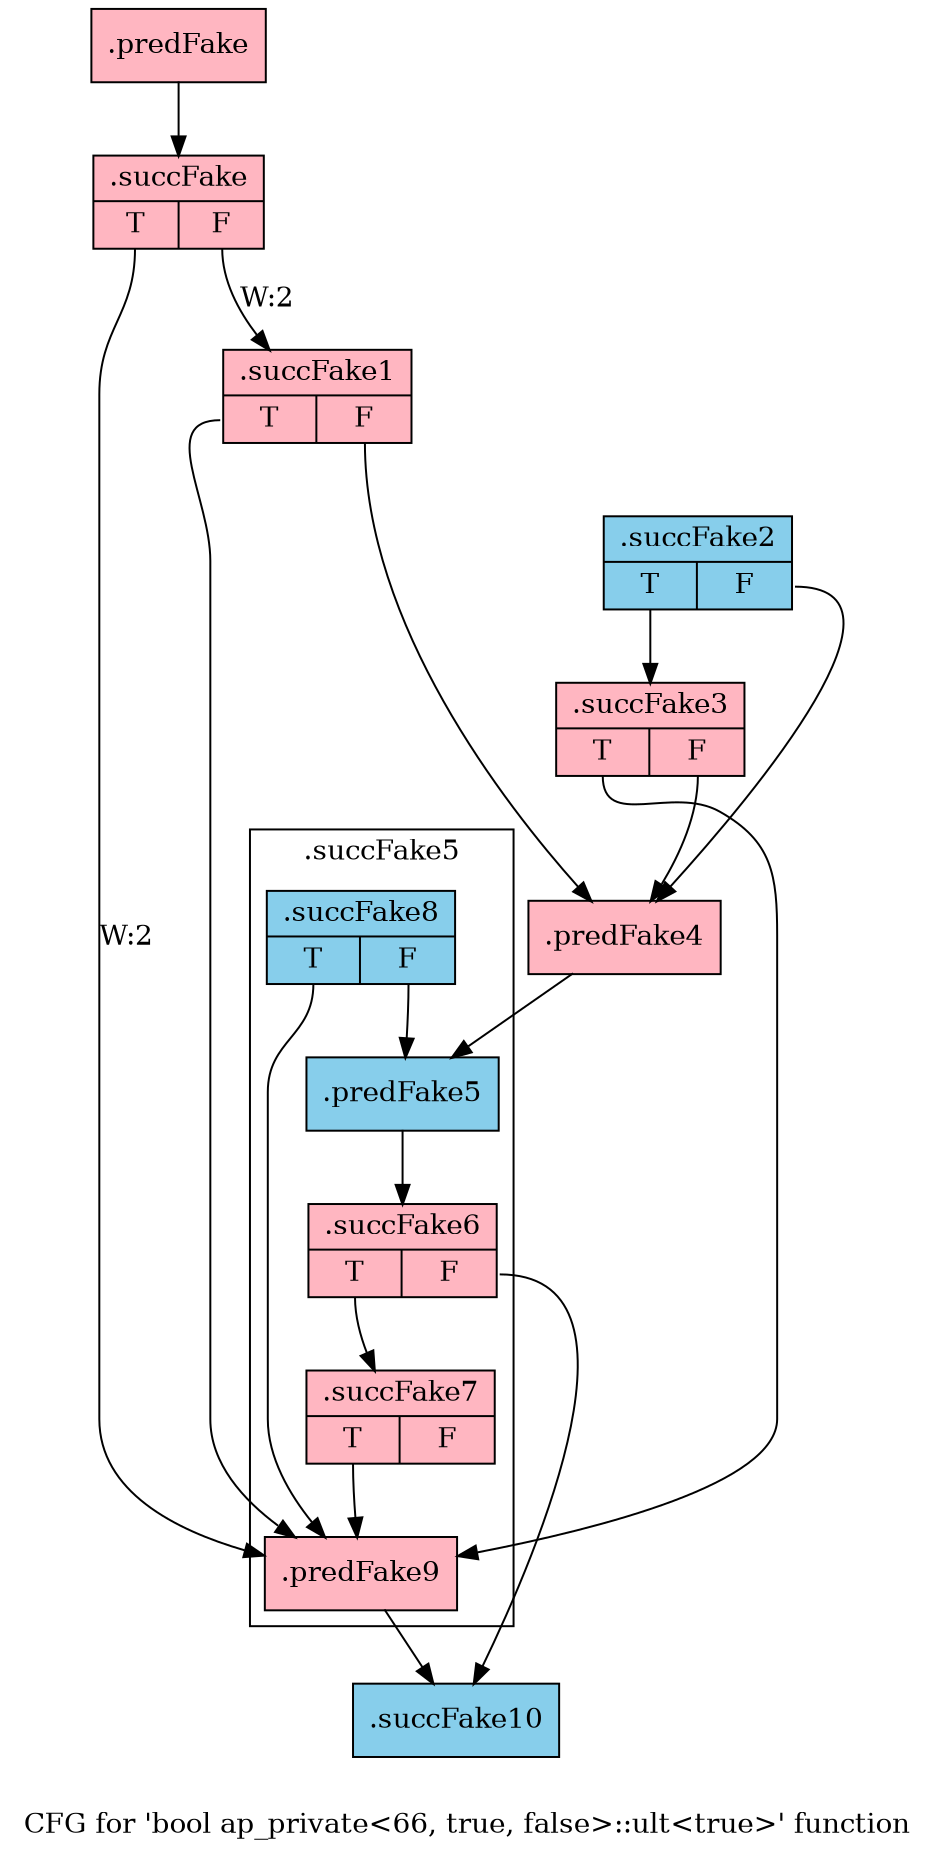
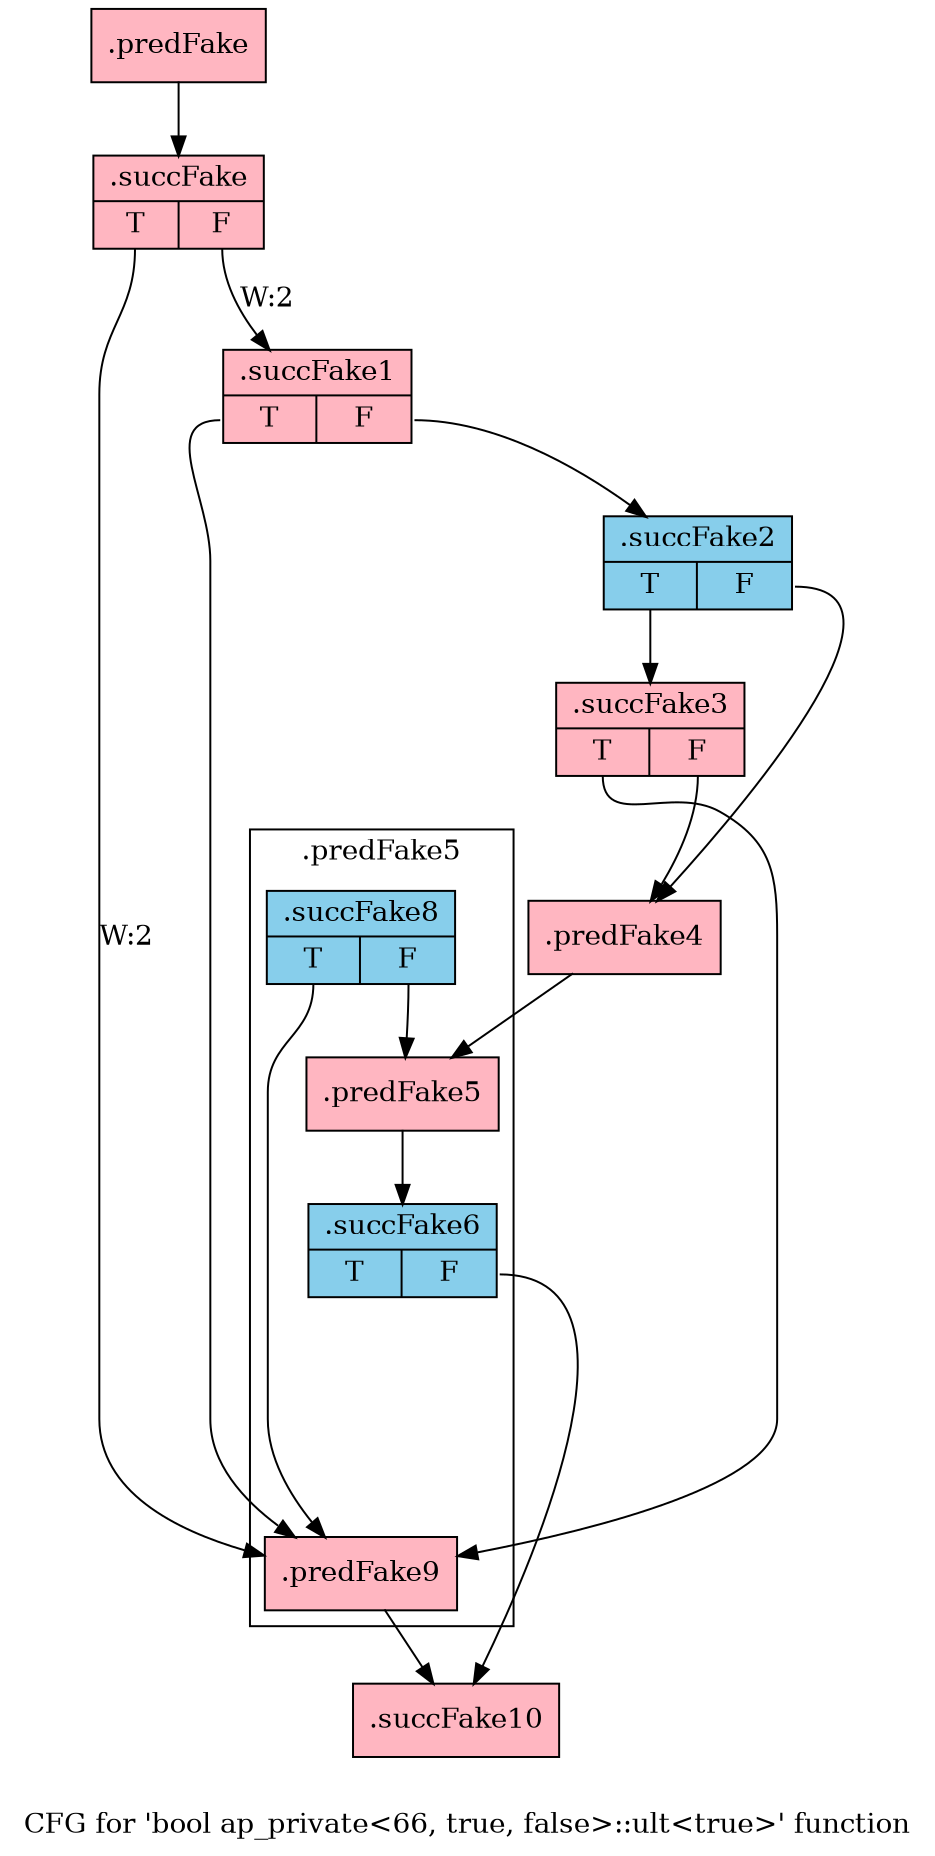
edge ".succFake1" -> ".predFake4": now ".succFake1" -> ".succFake2"
cluster ".succFake5": label ".succFake5" -> ".predFake5"
node ".predFake5": fillcolor skyblue -> lightpink
node ".succFake6": fillcolor lightpink -> skyblue
node ".succFake7": removed
node ".succFake10": fillcolor skyblue -> lightpink
